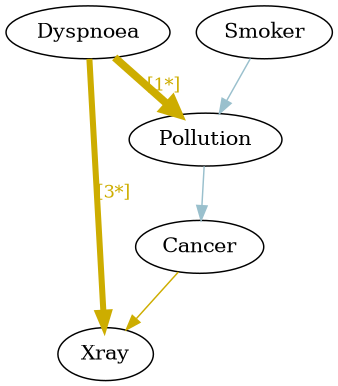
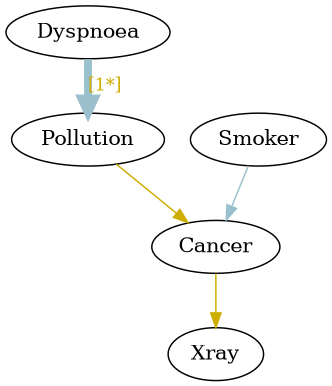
edge "Smoker" -> "Pollution": now "Smoker" -> "Cancer"
edge "Dyspnoea" -> "Pollution": color gold3 -> lightblue3
edge "Dyspnoea" -> "Xray": removed, label "[3*]"
edge "Pollution" -> "Cancer": color lightblue3 -> gold3
